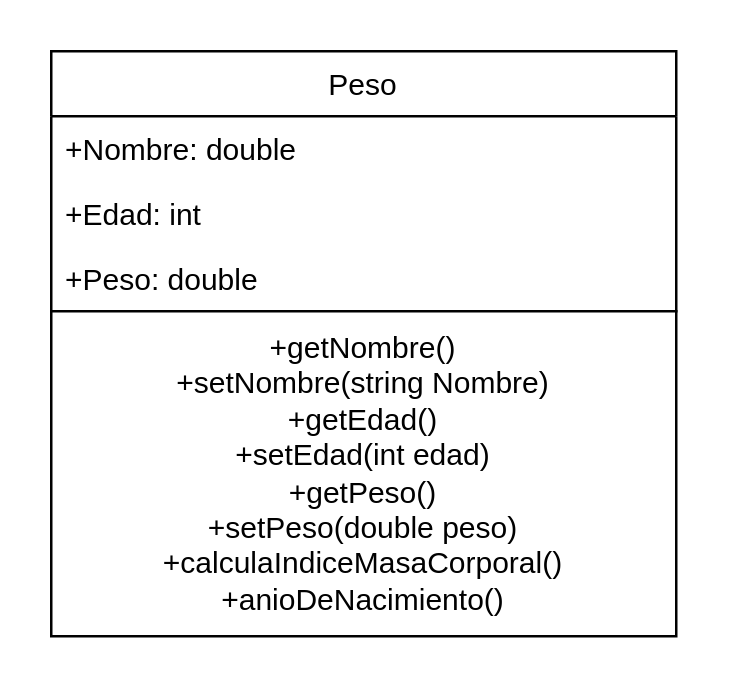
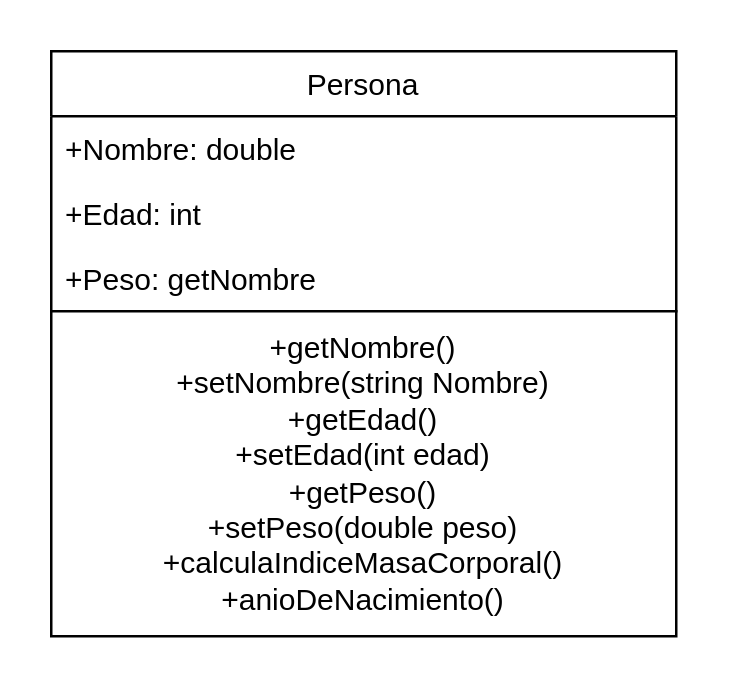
node "Peso": label "Peso" -> "Persona"
node "+Peso: double": label "+Peso: double" -> "+Peso: getNombre"
